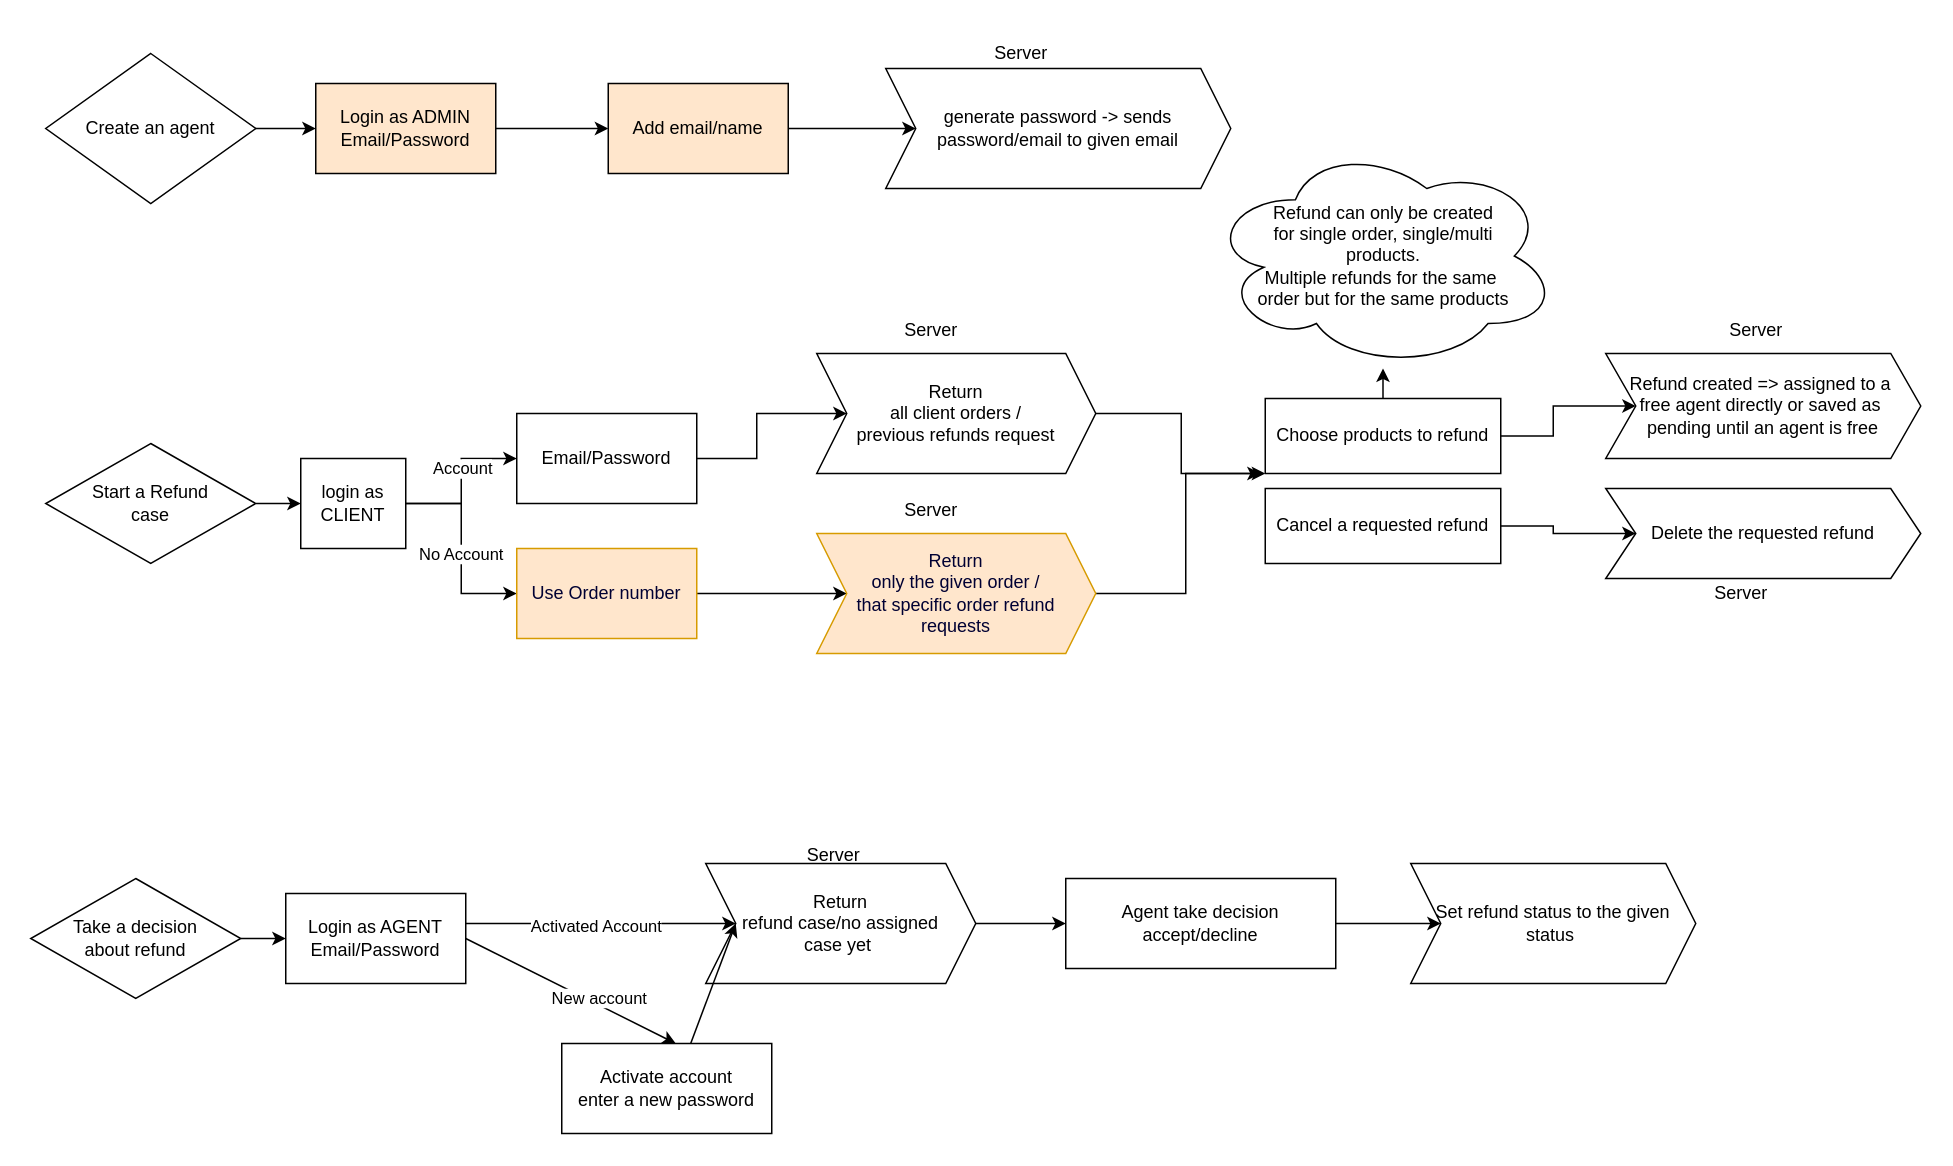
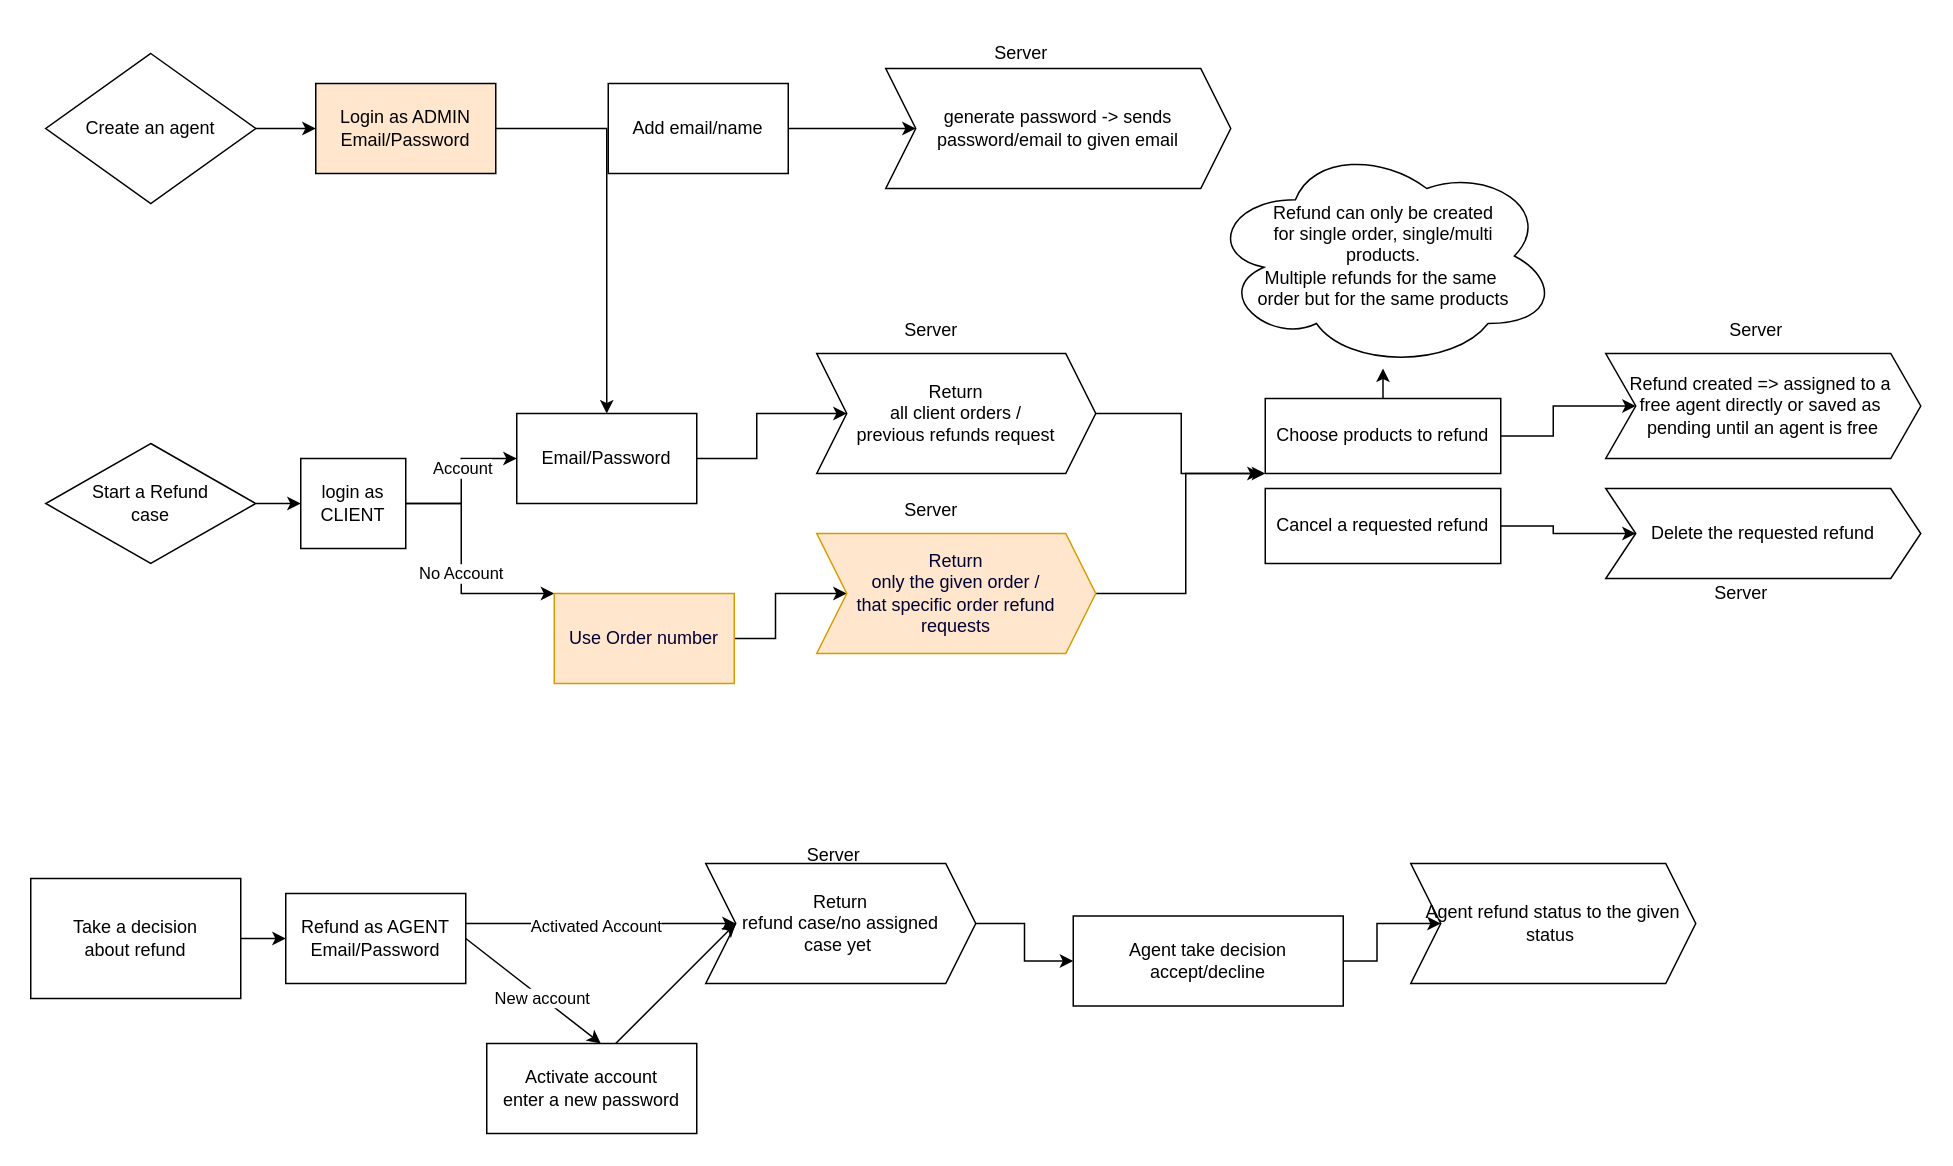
edge "Login as ADMIN Email/Password" -> "Add email/name": now "Login as ADMIN Email/Password" -> "Email/Password"
node "Add email/name": fillcolor #ffe6cc -> #ffffff
node "Use Order number": moved (607, 593) -> (644, 638)
node "Agent take decision accept/decline": moved (1201, 923) -> (1208, 961)
node "Set refund status to the given status": label "Set refund status to the given status" -> "Agent refund status to the given status"
node "Take a decision about refund": shape diamond -> rectangle
node "Login as AGENT Email/Password": label "Login as AGENT Email/Password" -> "Refund as AGENT Email/Password"
node "Activate account enter a new password": moved (667, 1088) -> (592, 1088)
